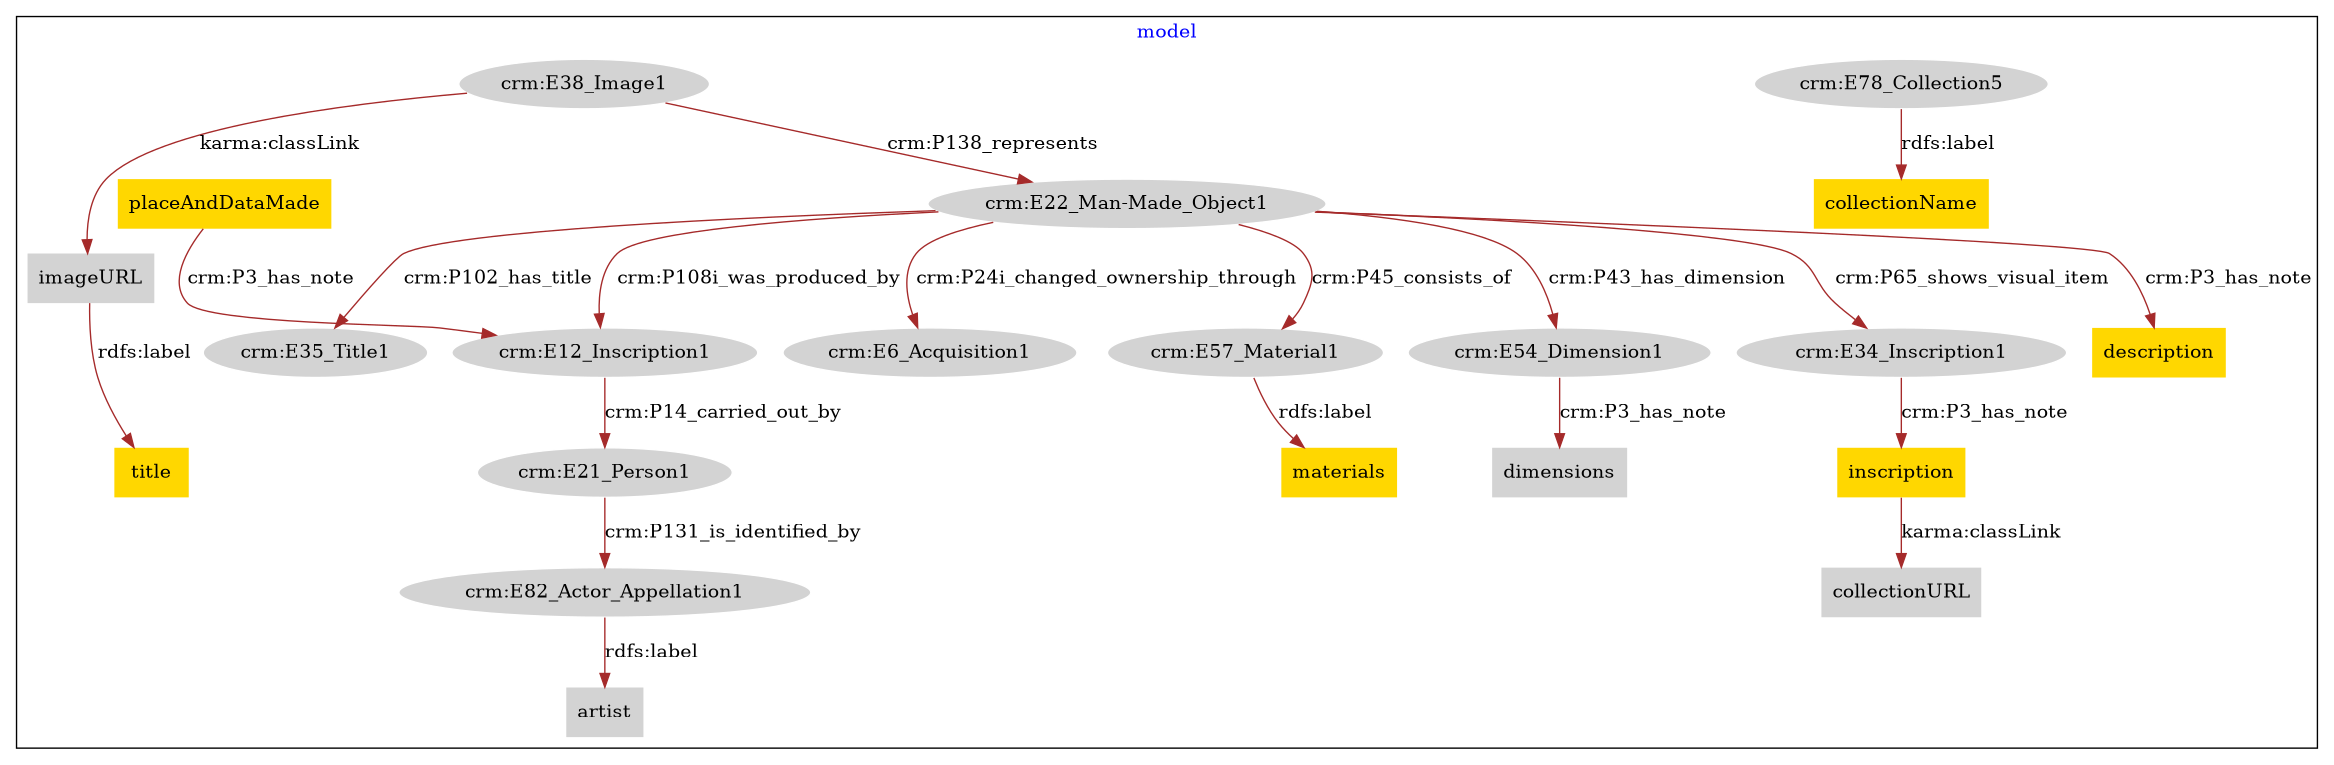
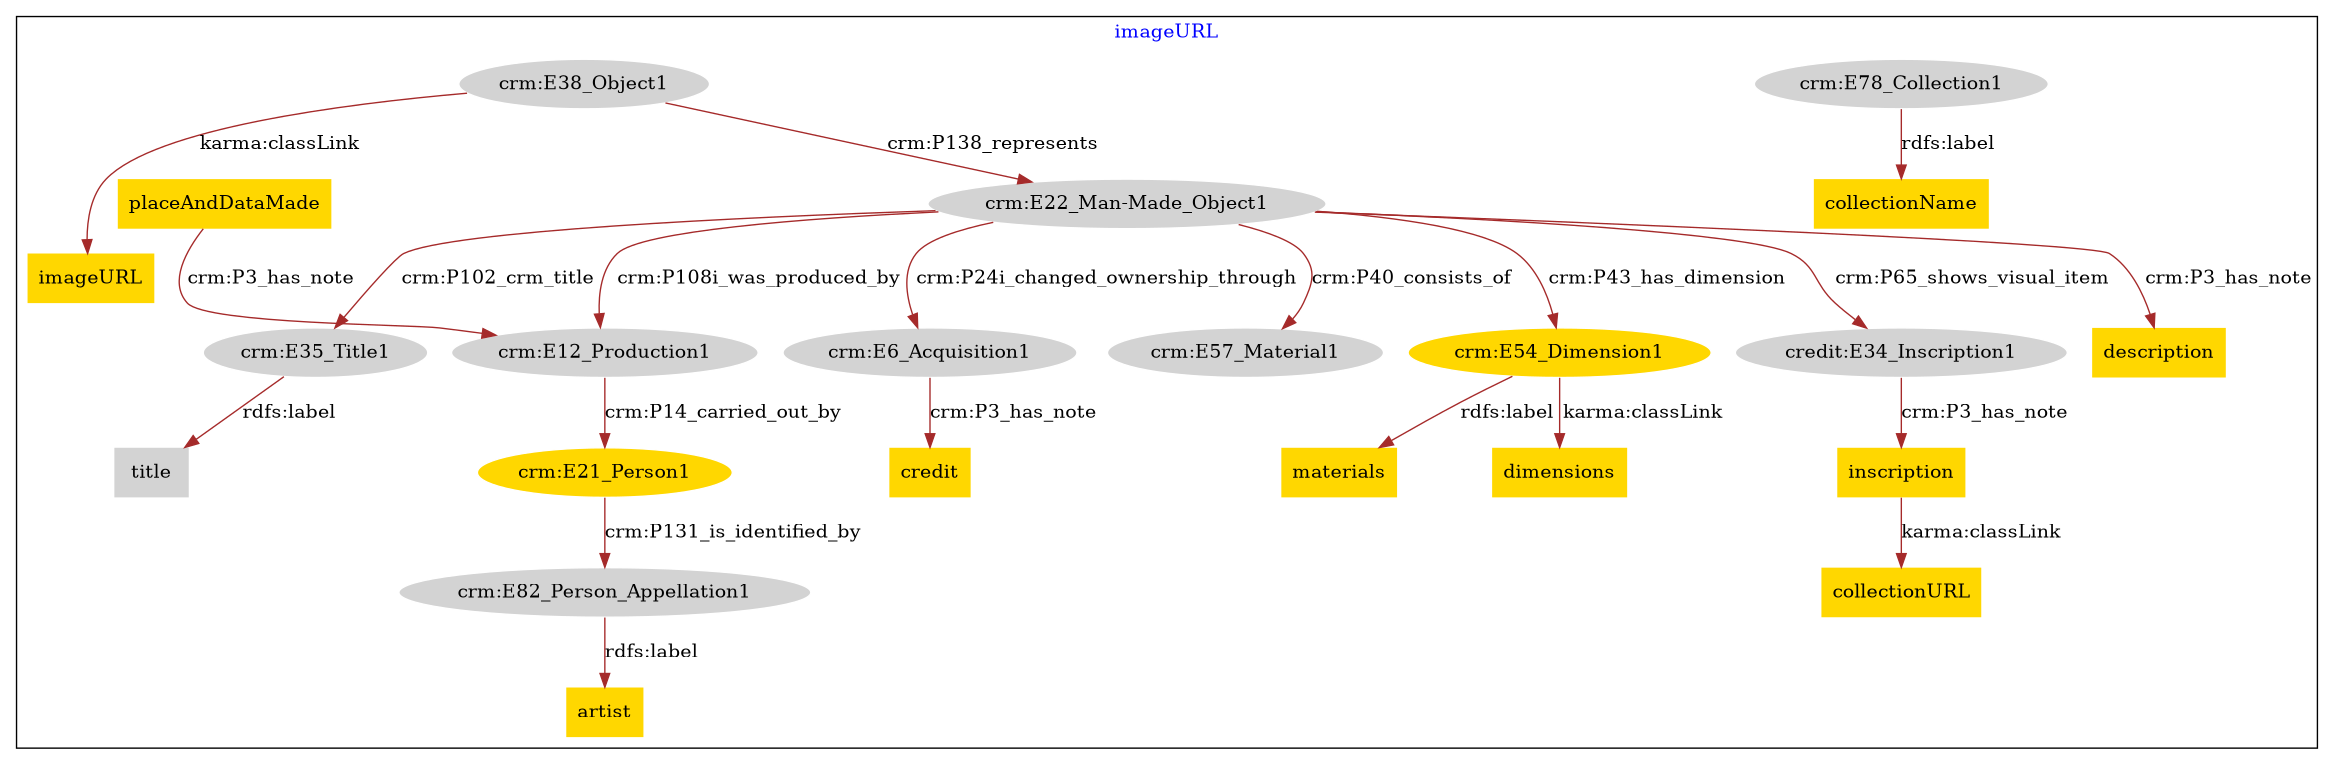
cluster "model": label "model" -> "imageURL"
node "crm:E38_Image1": label "crm:E38_Image1" -> "crm:E38_Object1"
node "crm:E78_Collection5": label "crm:E78_Collection5" -> "crm:E78_Collection1"
node "imageURL": fillcolor lightgray -> gold
edge "crm:E22_Man-Made_Object1" -> "crm:E35_Title1": label "crm:P102_has_title" -> "crm:P102_crm_title"
edge "crm:E22_Man-Made_Object1" -> "crm:E57_Material1": label "crm:P45_consists_of" -> "crm:P40_consists_of"
node "crm:E12_Inscription1": label "crm:E12_Inscription1" -> "crm:E12_Production1"
node "crm:E54_Dimension1": fillcolor lightgray -> gold
node "crm:E34_Inscription1": label "crm:E34_Inscription1" -> "credit:E34_Inscription1"
edge "imageURL" -> "title": now "crm:E35_Title1" -> "title"
edge "crm:E57_Material1" -> "materials": now "crm:E54_Dimension1" -> "materials"
edge "crm:E54_Dimension1" -> "dimensions": label "crm:P3_has_note" -> "karma:classLink"
node "title": fillcolor gold -> lightgray
node "crm:E21_Person1": fillcolor lightgray -> gold
node "credit": added
node "dimensions": fillcolor lightgray -> gold
node "crm:E82_Actor_Appellation1": label "crm:E82_Actor_Appellation1" -> "crm:E82_Person_Appellation1"
node "collectionURL": fillcolor lightgray -> gold
node "artist": fillcolor lightgray -> gold
